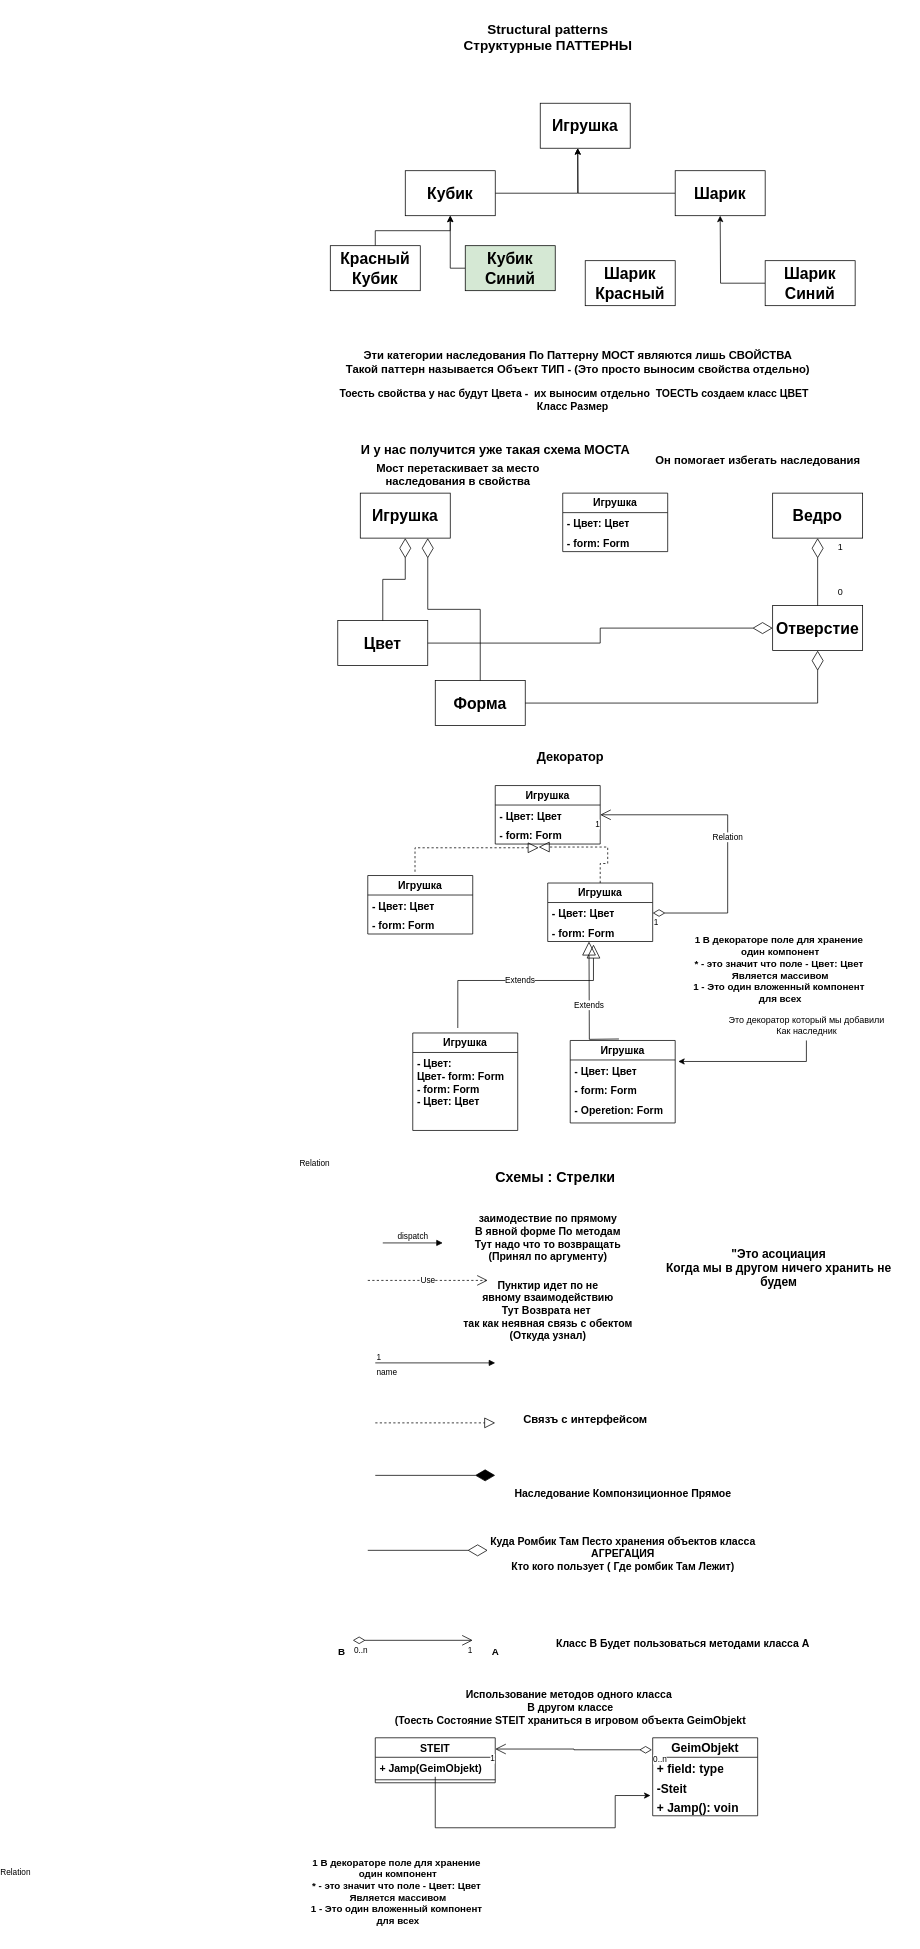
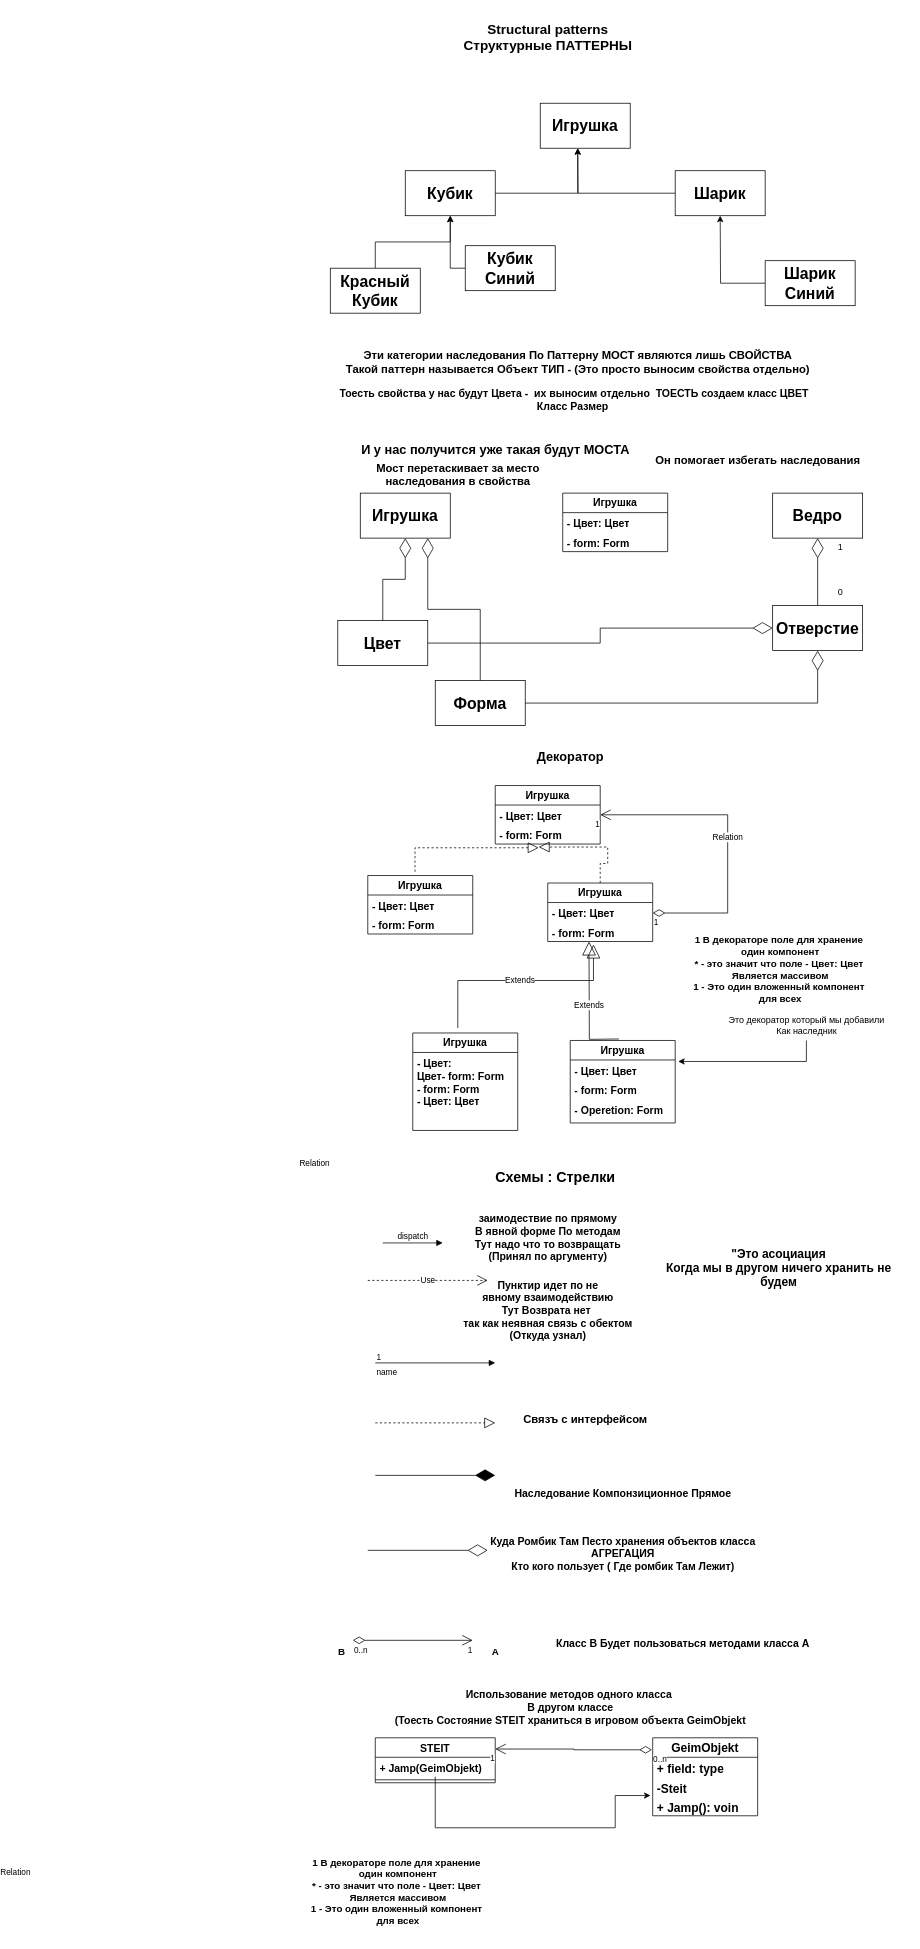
node "Красный Кубик": moved (375, 268) -> (375, 291)
node "Кубик Синий": fillcolor #d5e8d4 -> #ffffff
node "Шарик Красный": removed
node "И у нас получится уже такая схема МОСТА": label "И у нас получится уже такая схема МОСТА" -> "И у нас получится уже такая будут МОСТА"
